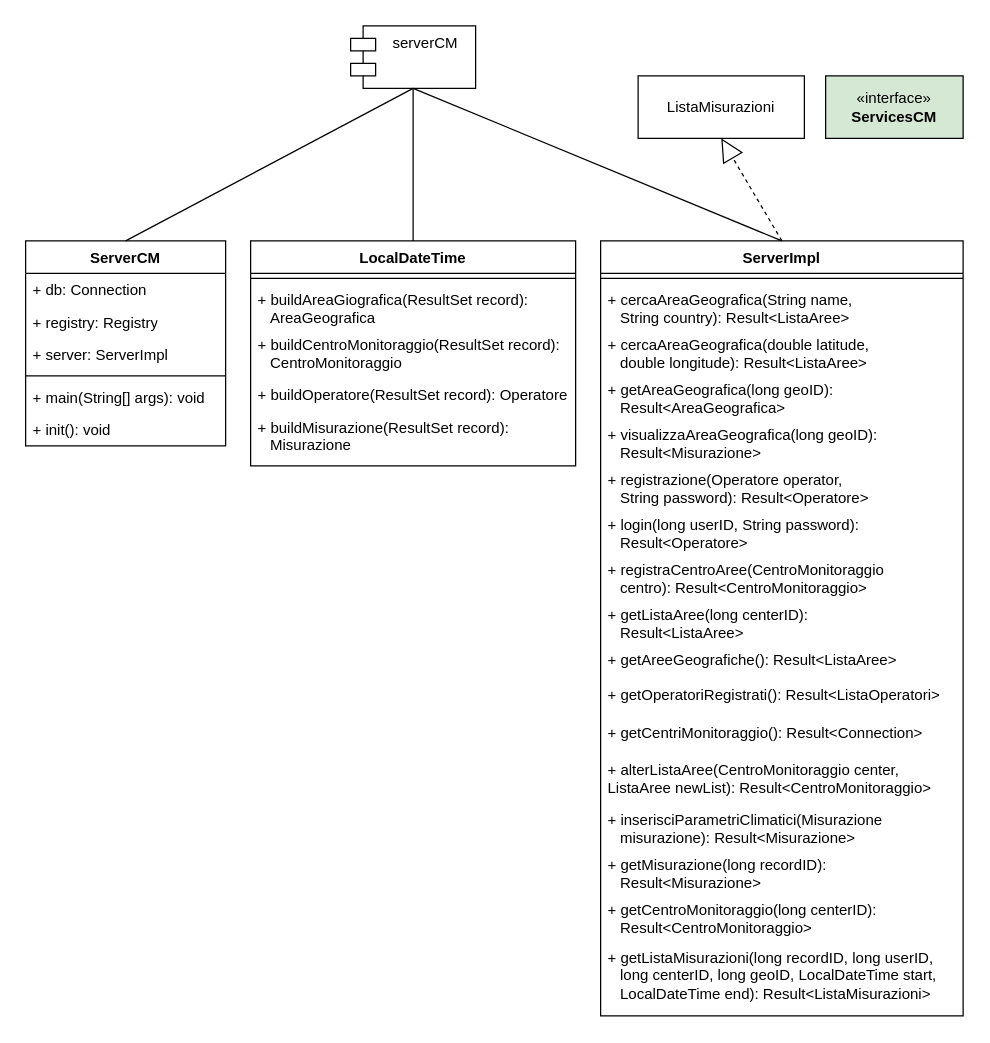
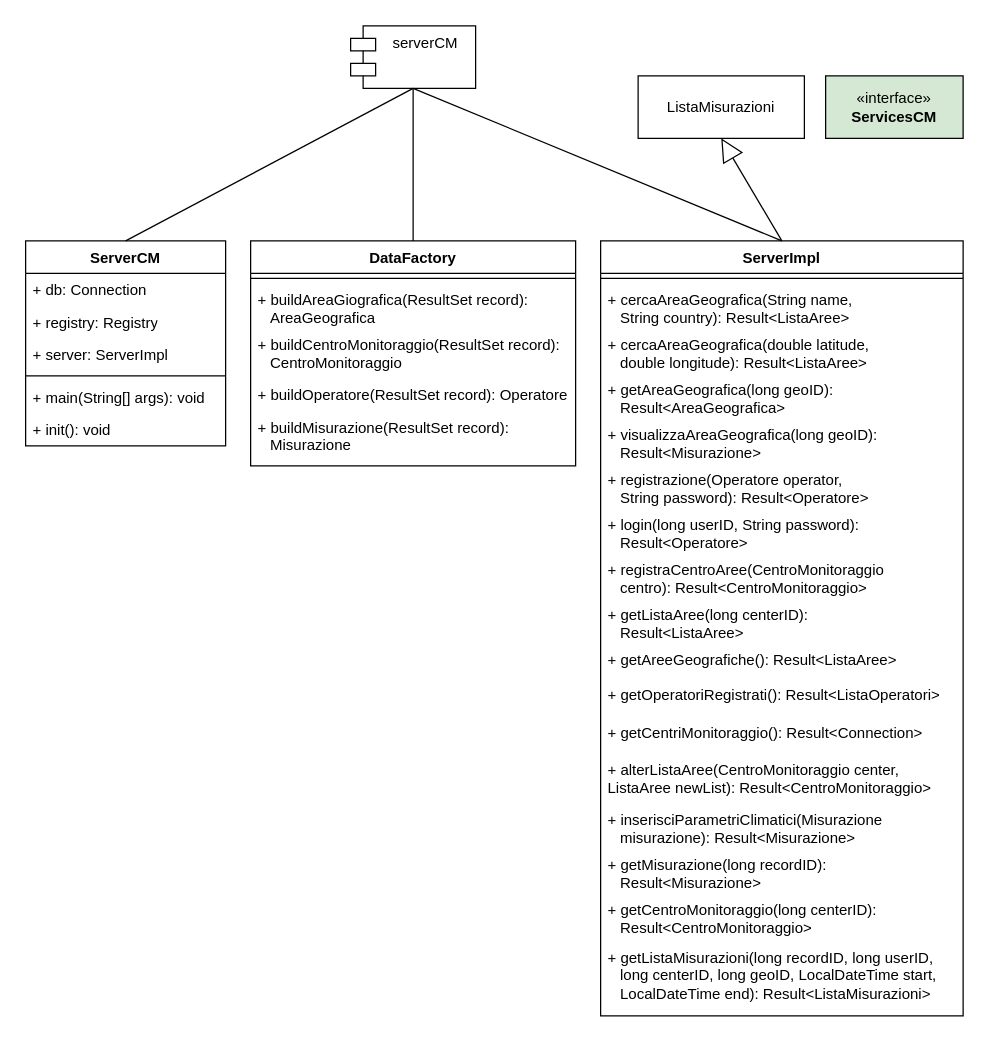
edge "ServerImpl" -> "ListaMisurazioni": style dashed -> solid
node "LocalDateTime": label "LocalDateTime" -> "DataFactory"
